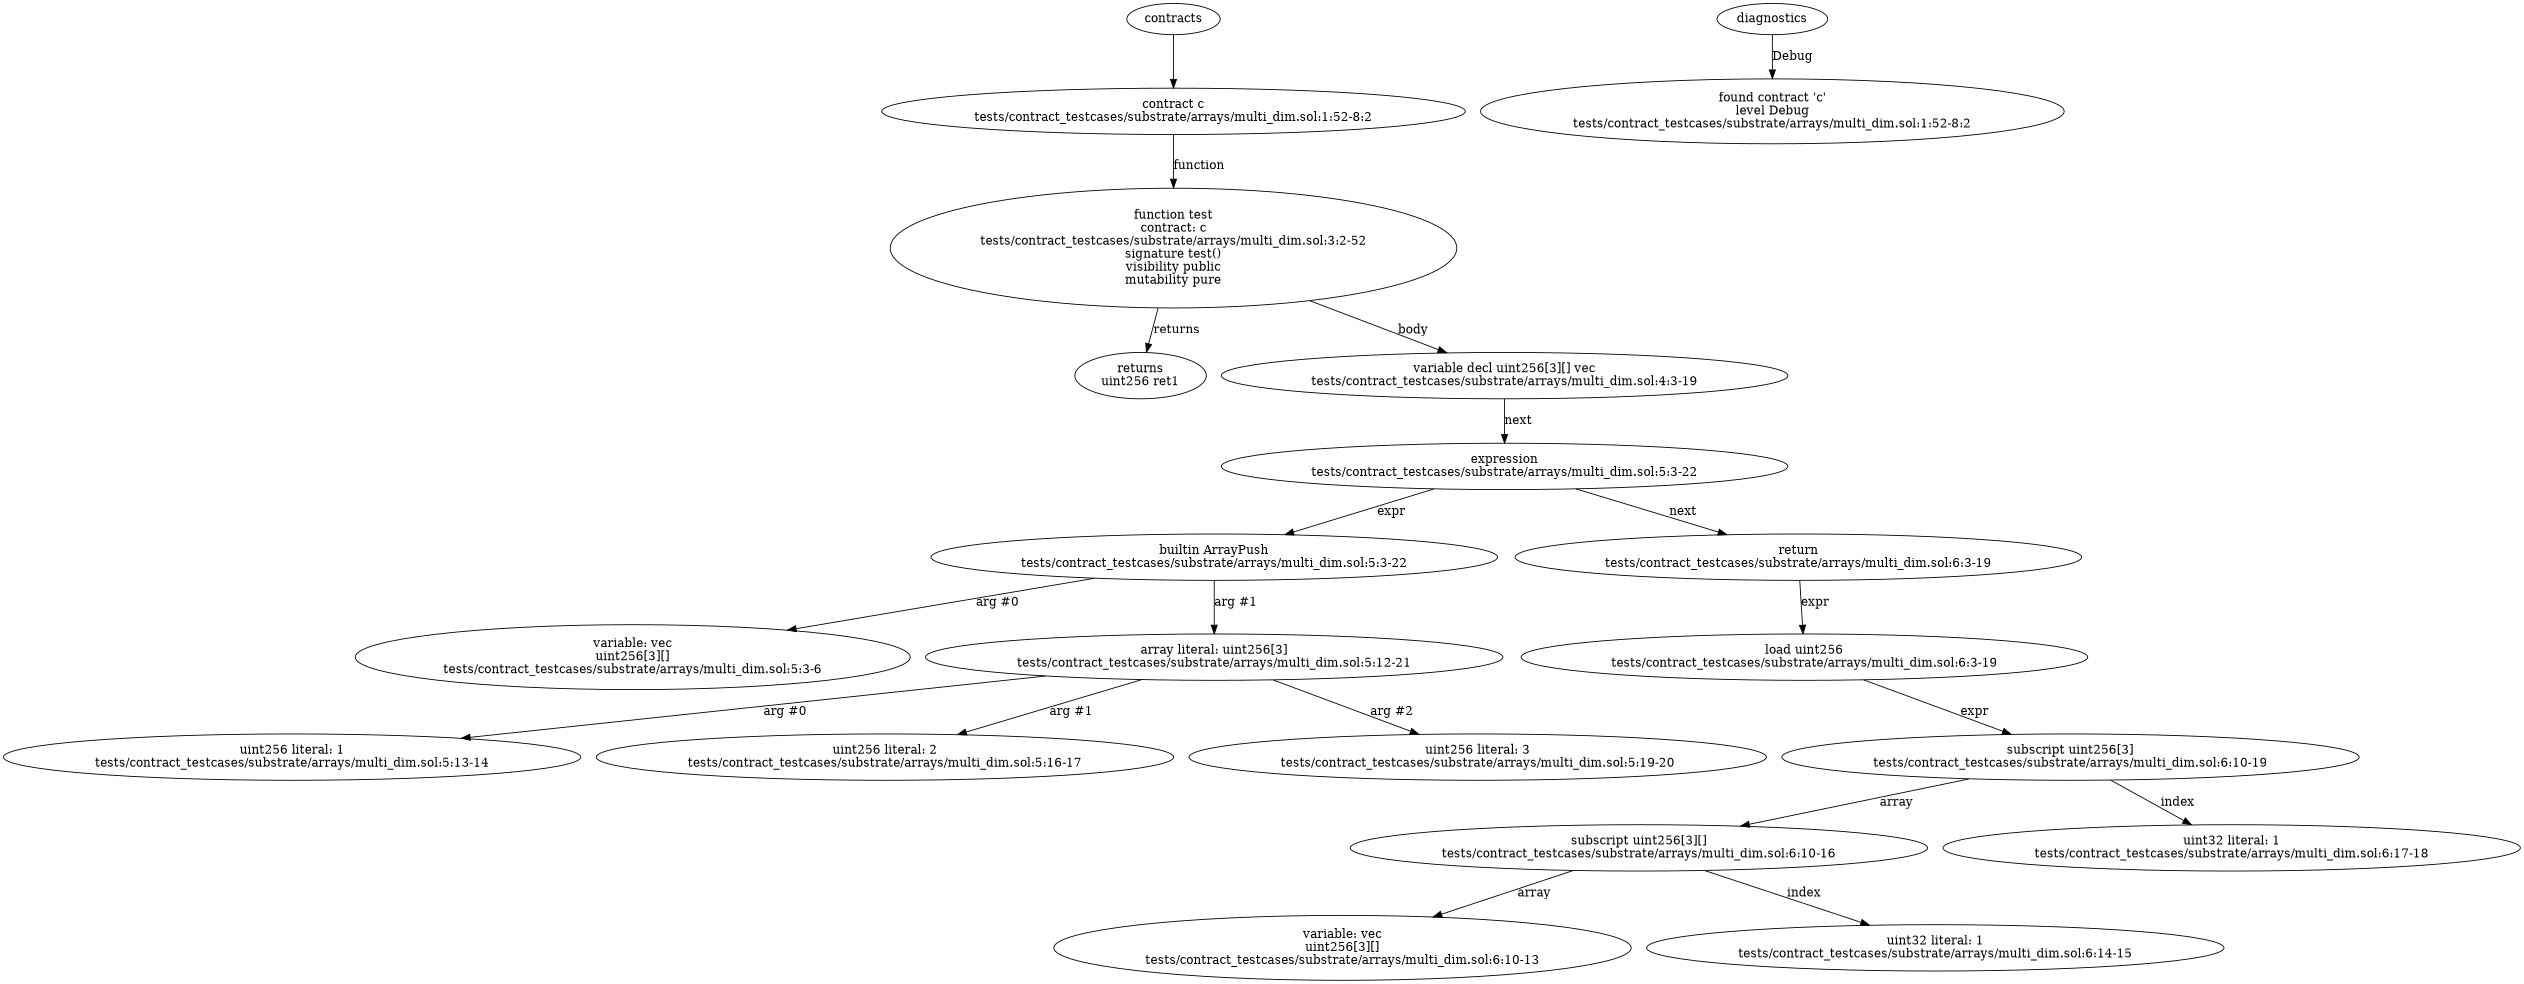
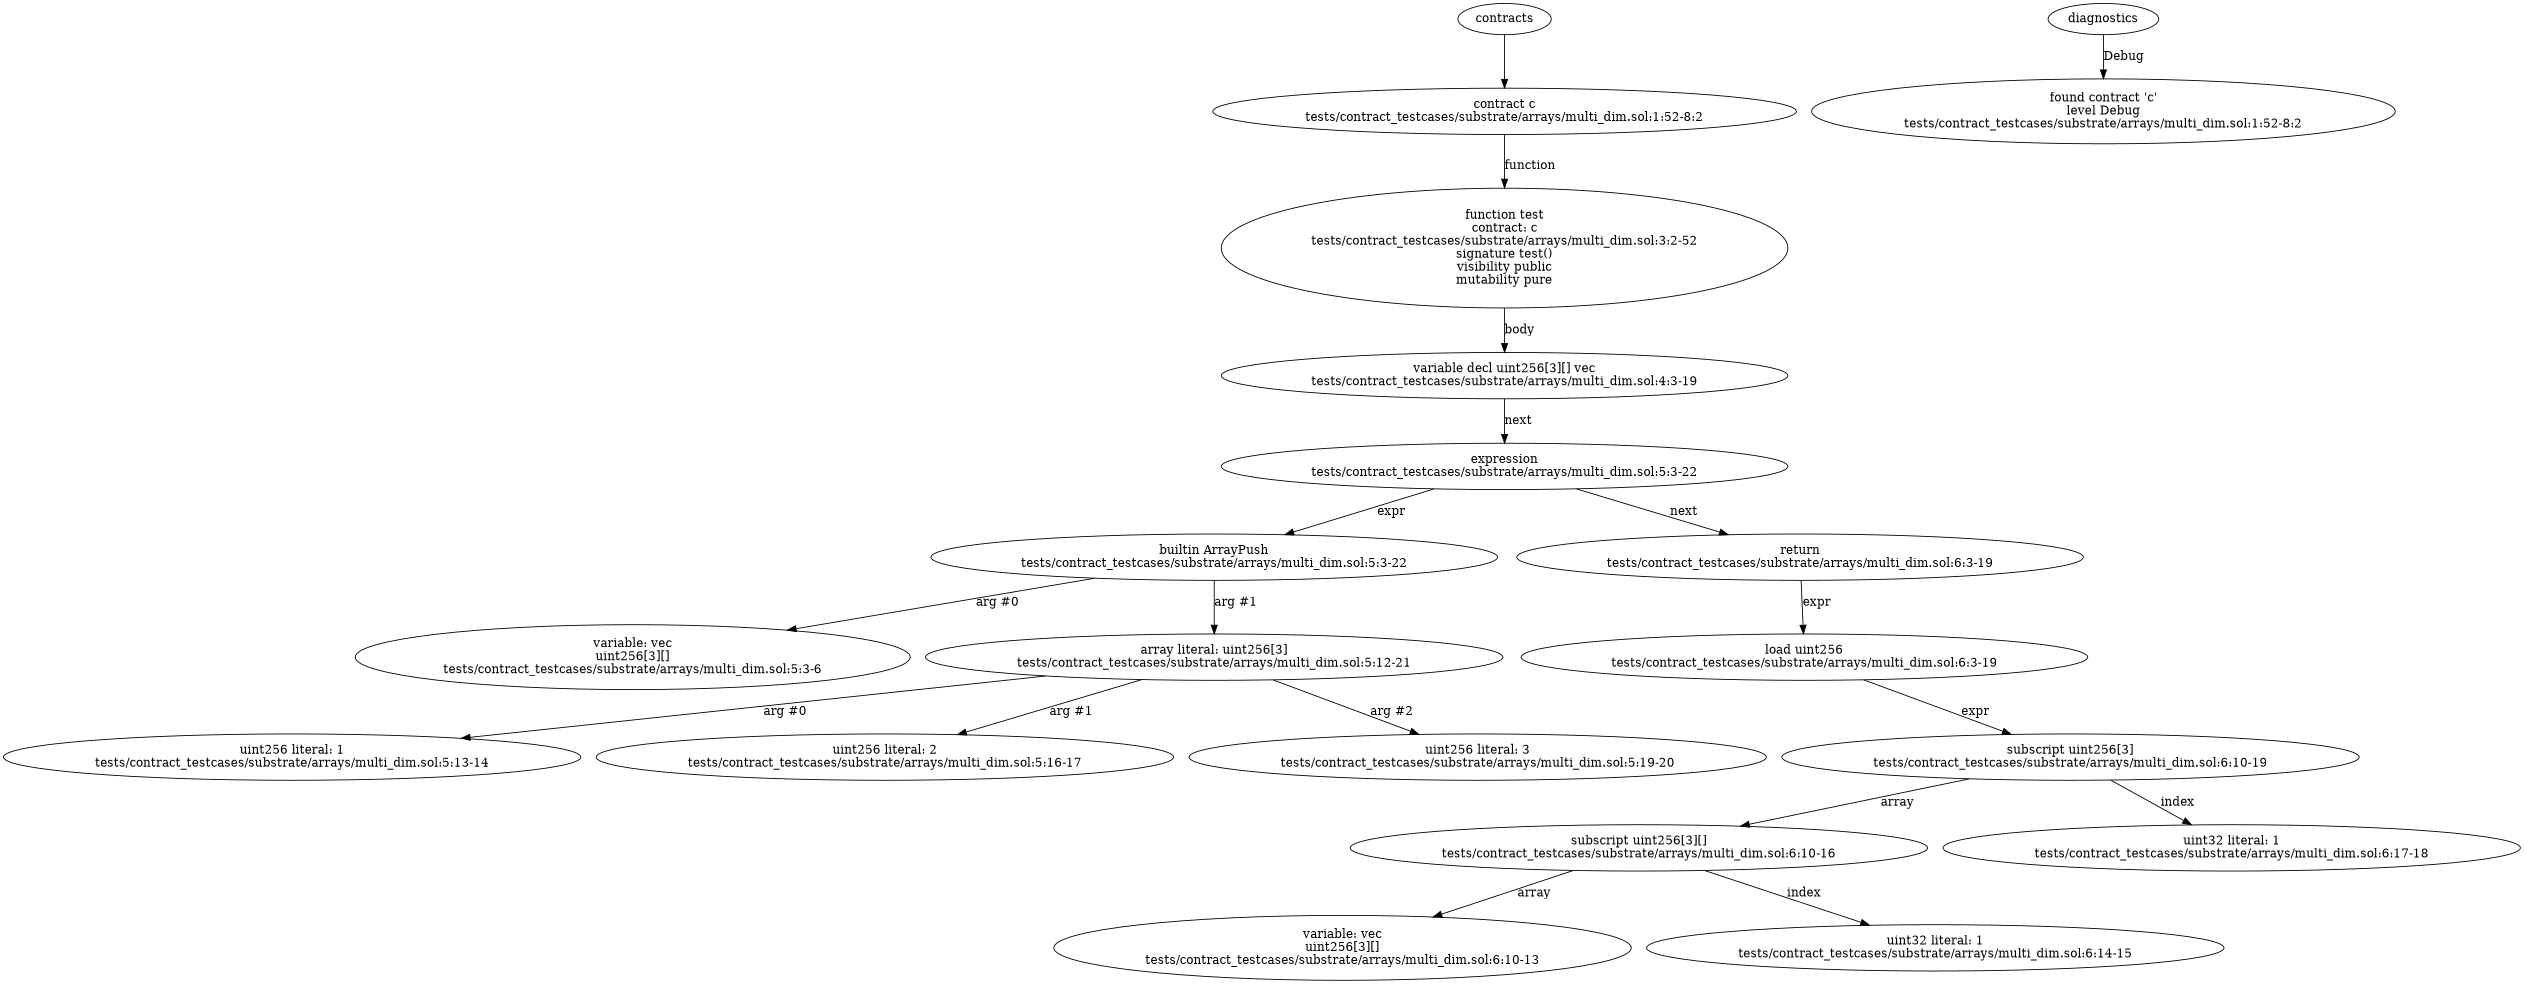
node "returns uint256 ret1": removed
